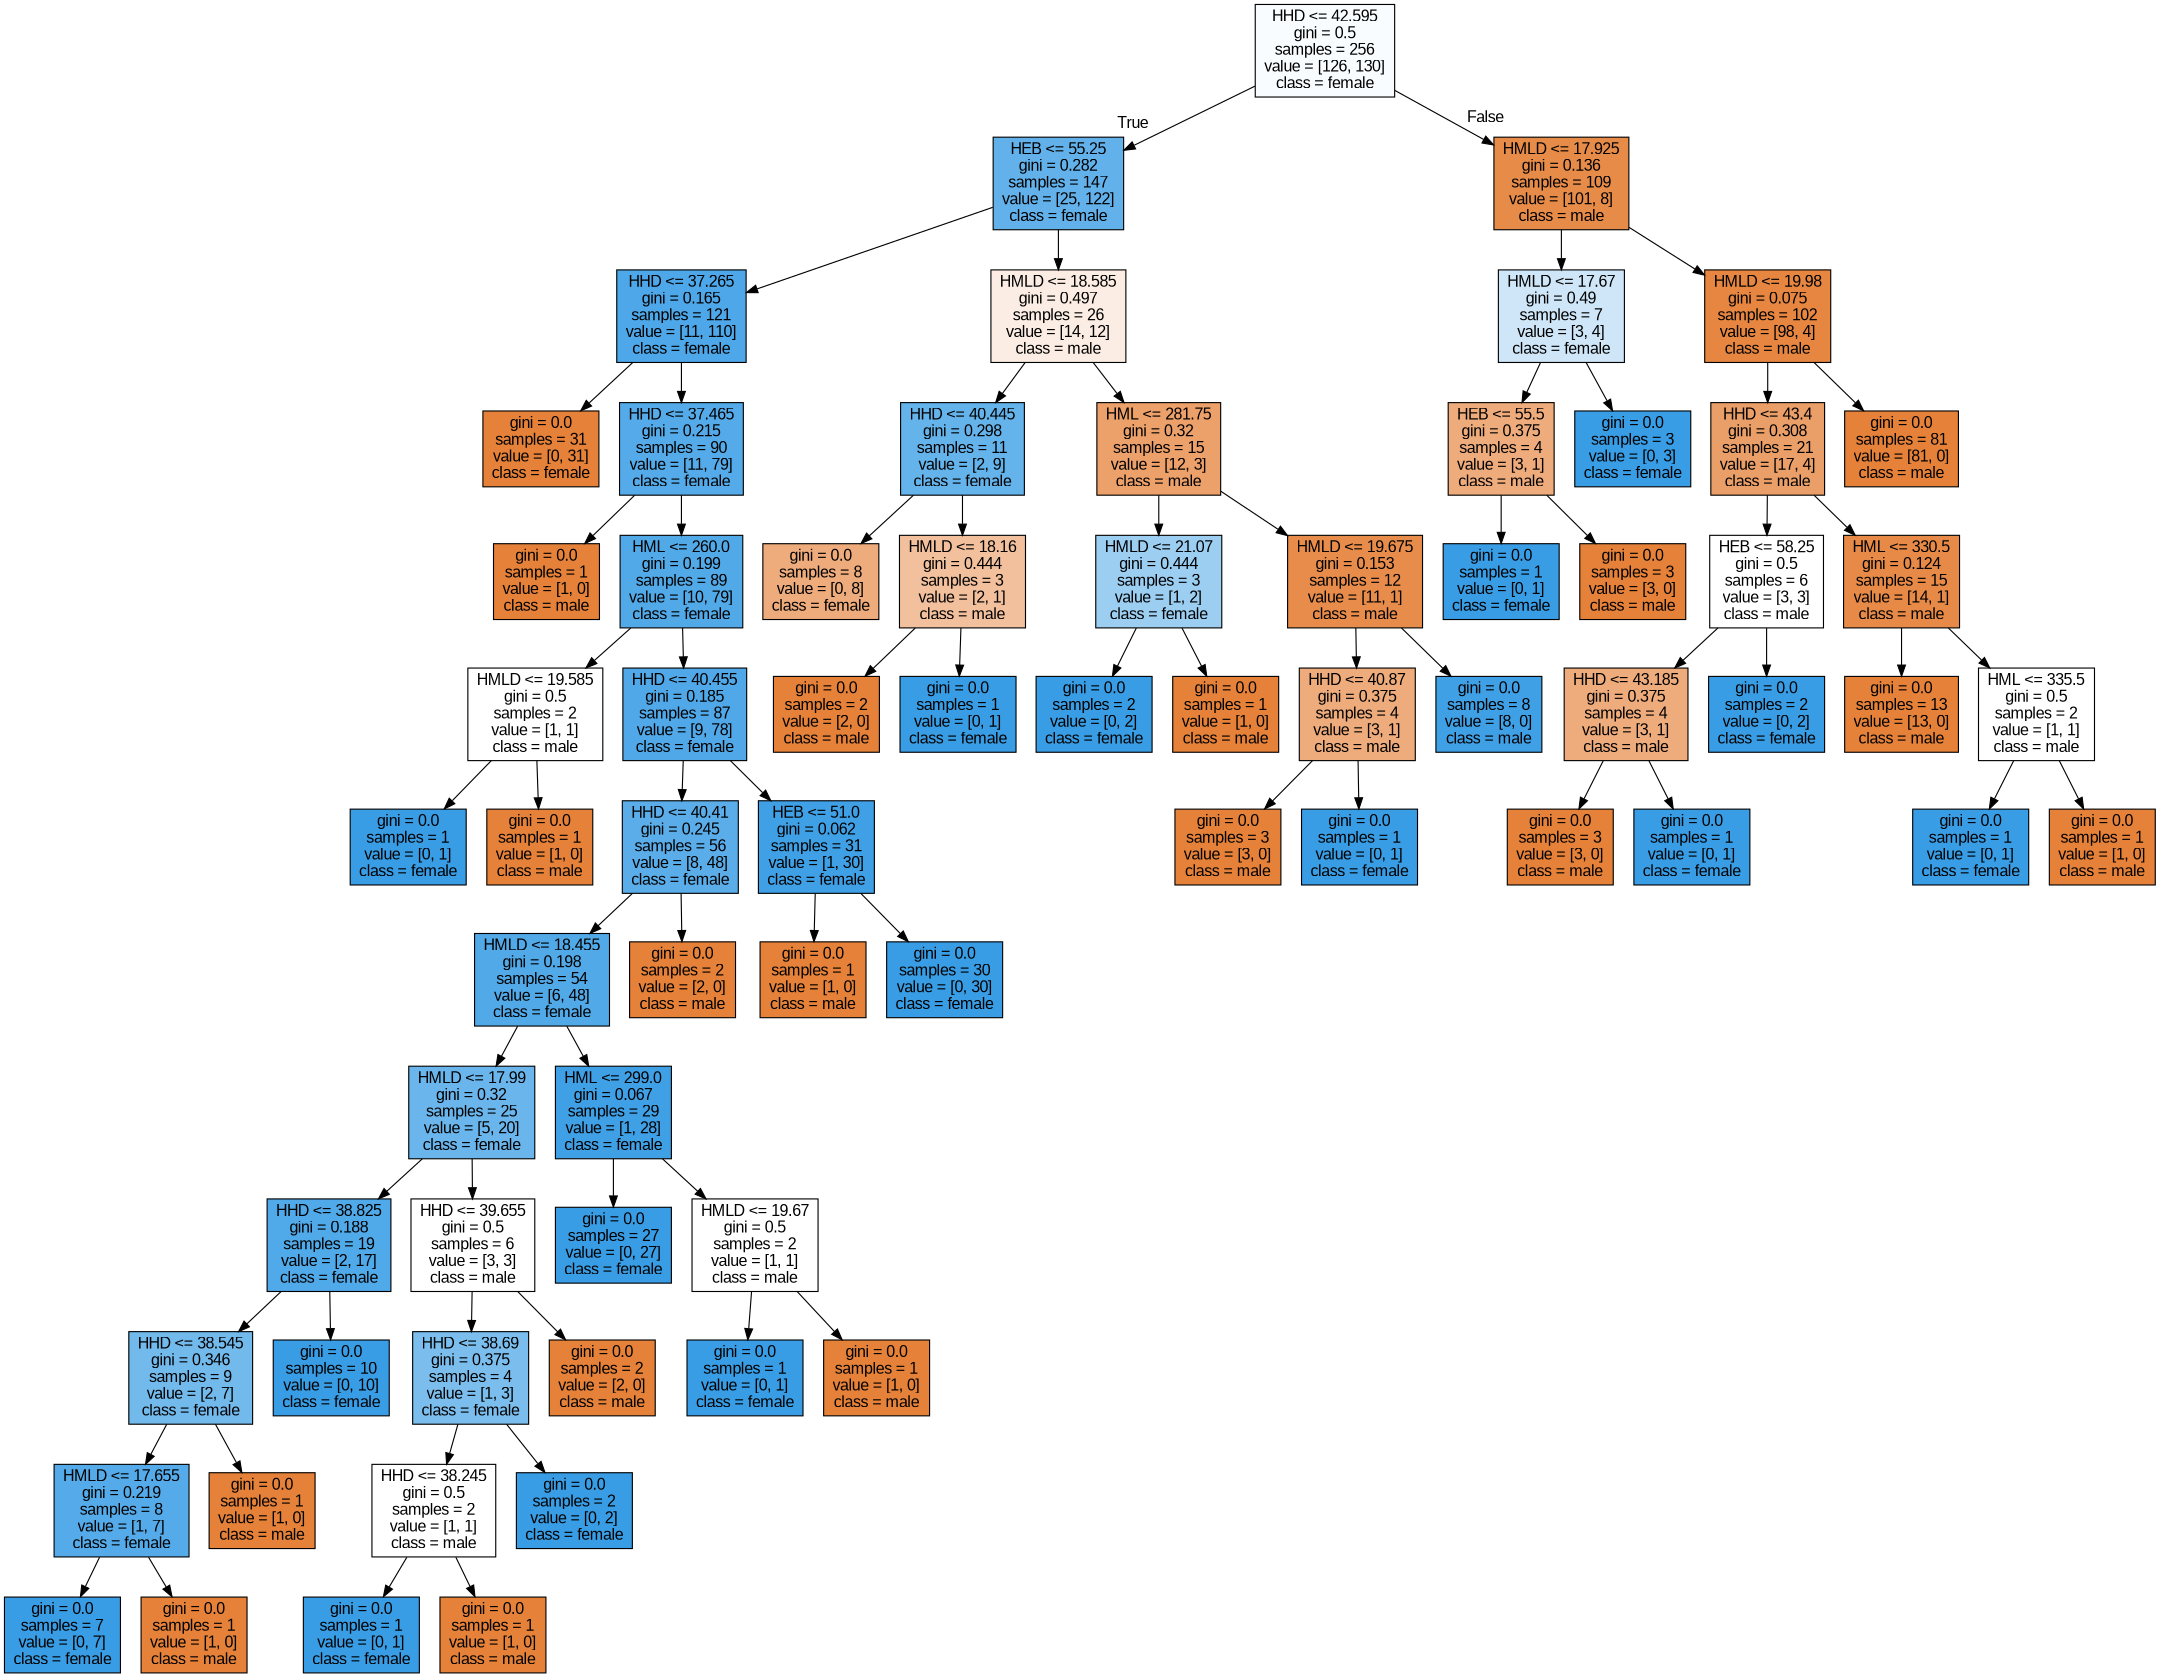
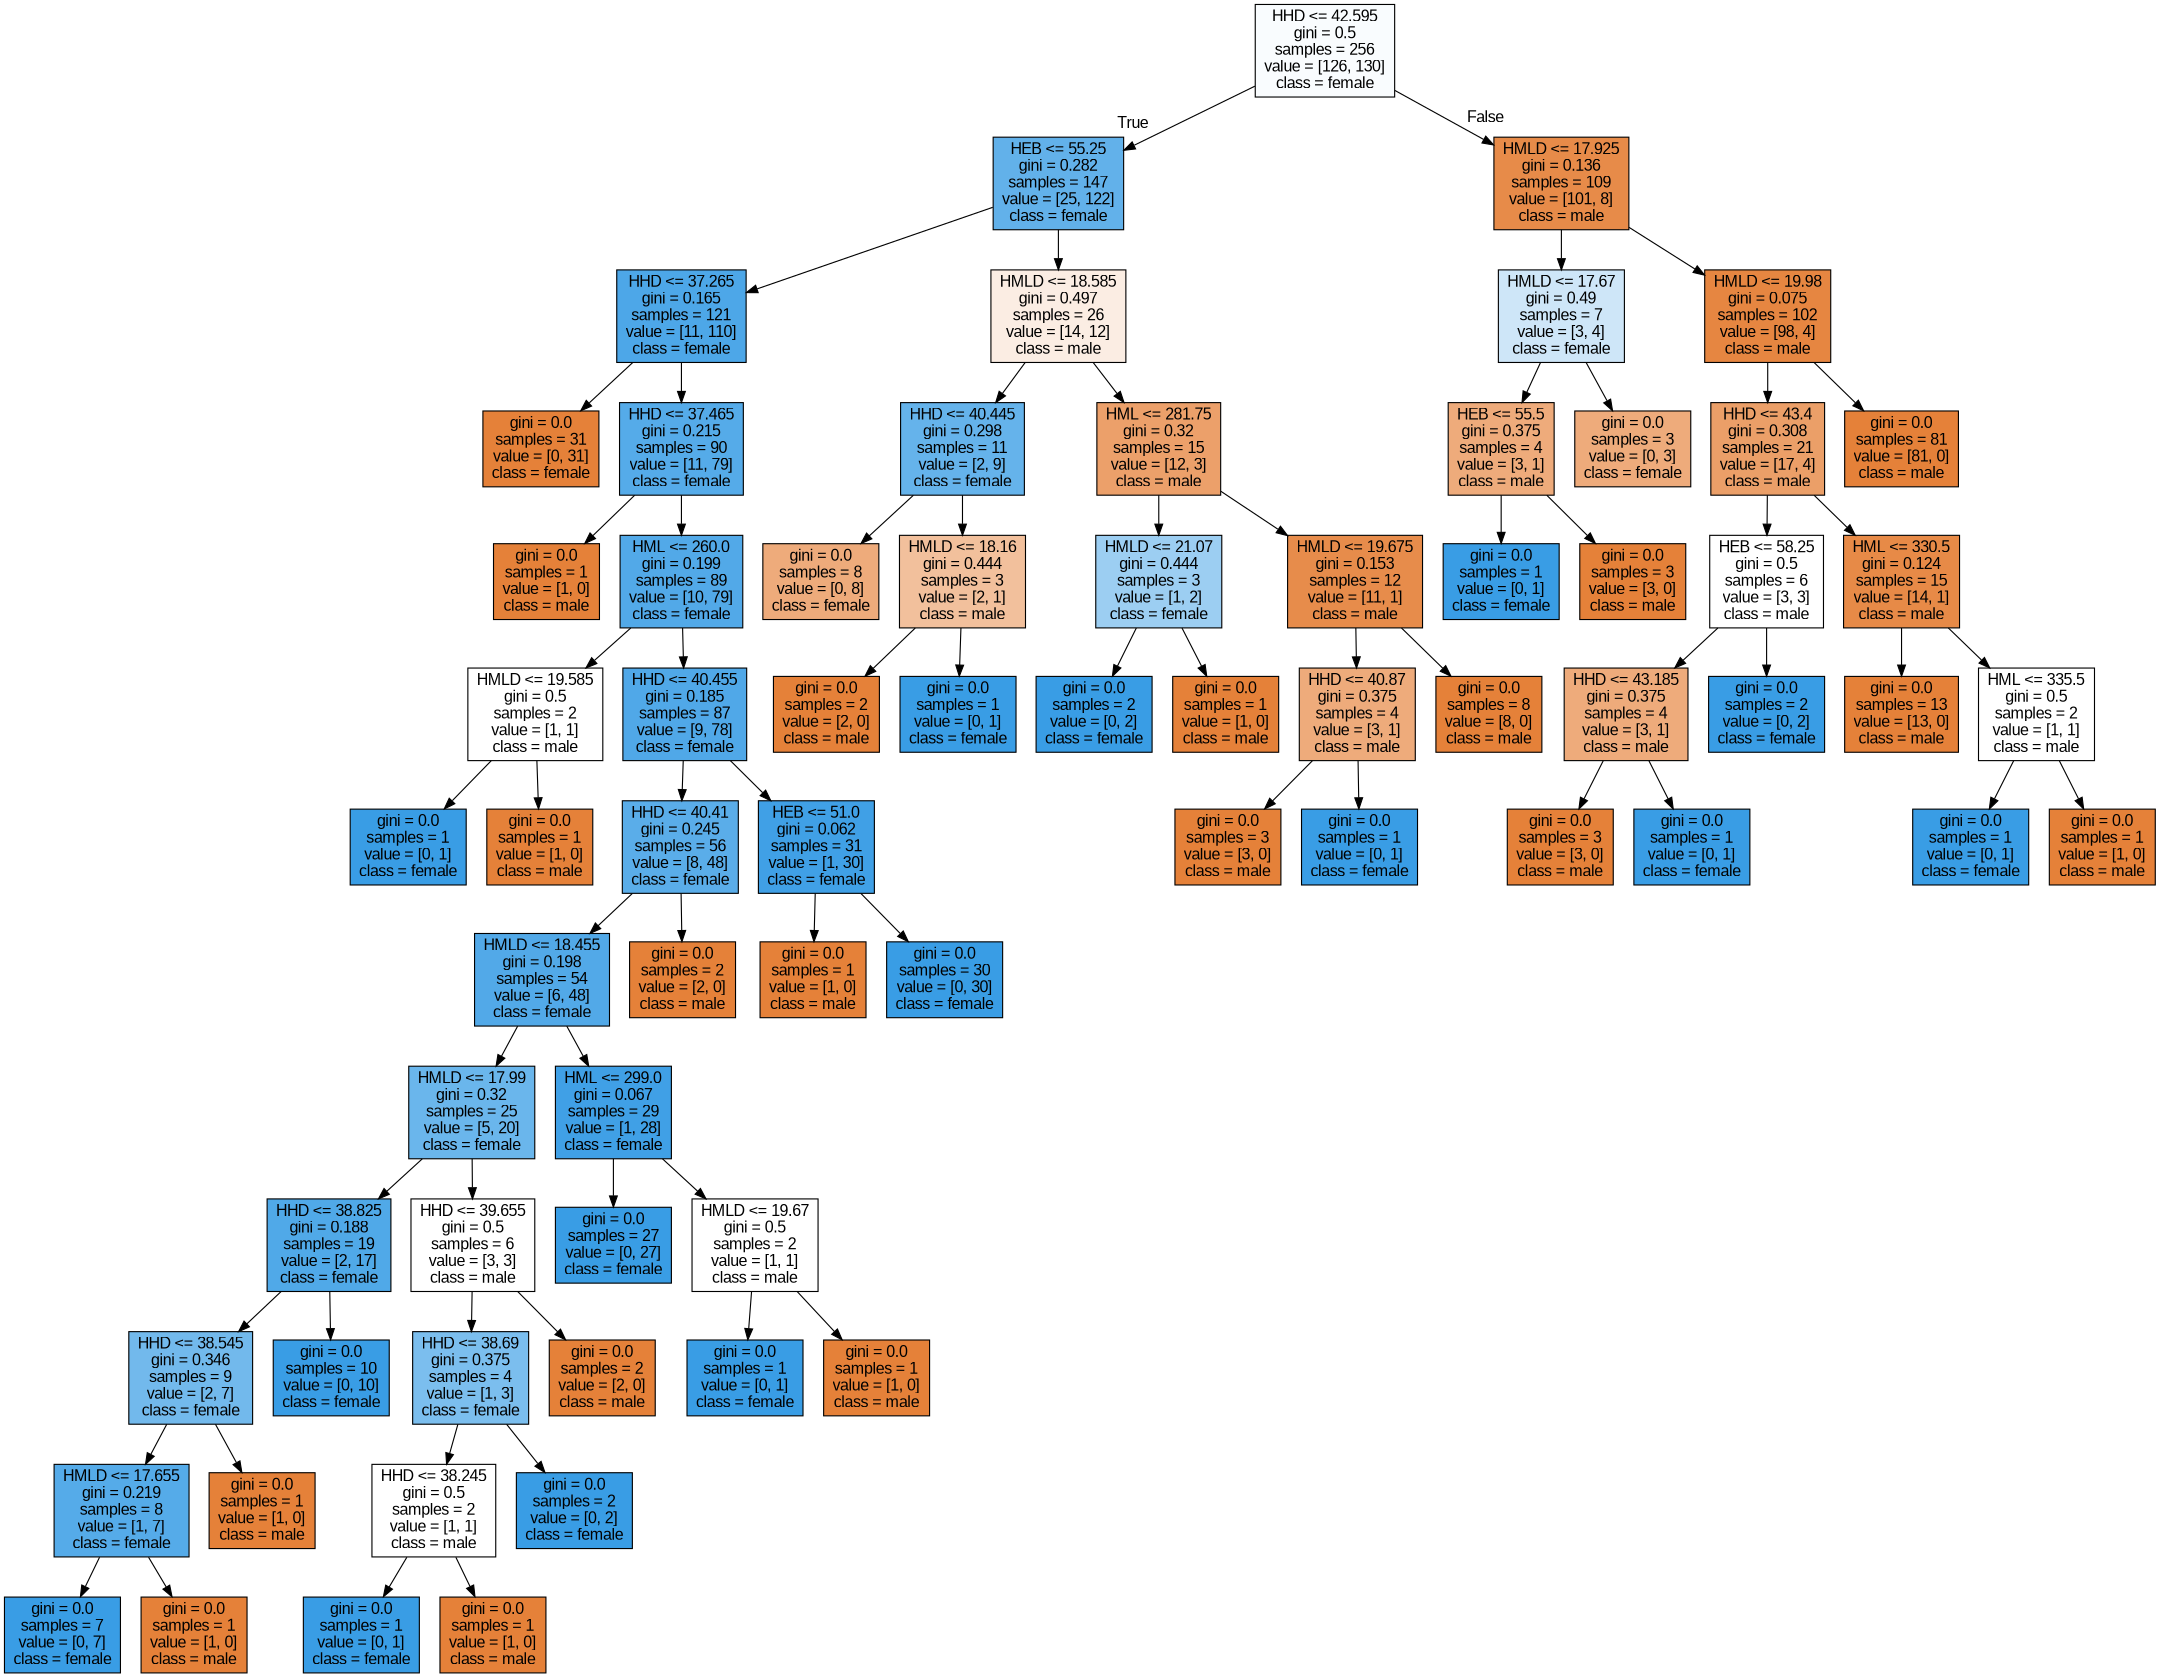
node "gini = 0.0 samples = 3 value = [0, 3] class = female": fillcolor #399de5 -> #eeab7b
node "gini = 0.0 samples = 8 value = [8, 0] class = male": fillcolor #40a0e6 -> #e58139
